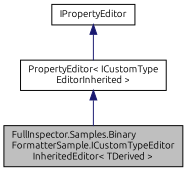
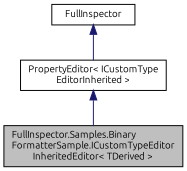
node "IPropertyEditor": label "IPropertyEditor" -> "FullInspector"
